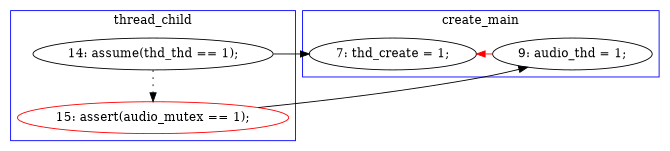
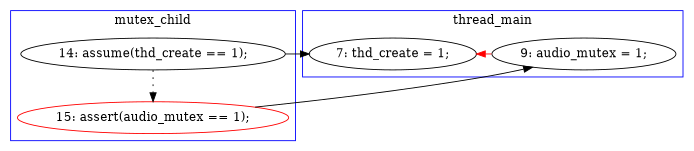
cluster "thread_child": label "thread_child" -> "mutex_child"
cluster "create_main": label "create_main" -> "thread_main"
node "14: assume(thd_thd == 1);": label "14: assume(thd_thd == 1);" -> "14: assume(thd_create == 1);"
node "9: audio_thd = 1;": label "9: audio_thd = 1;" -> "9: audio_mutex = 1;"
